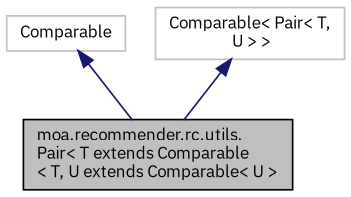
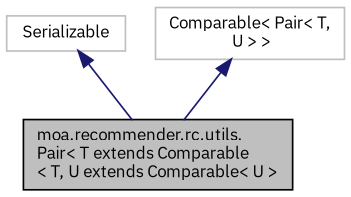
node "Comparable": label "Comparable" -> "Serializable"
